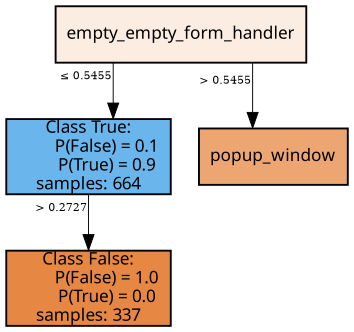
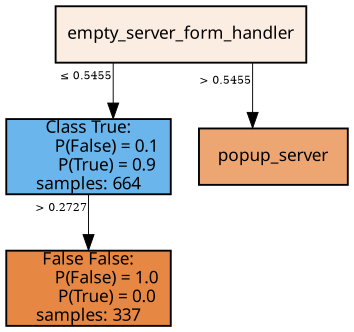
node "empty_empty_form_handler": label "empty_empty_form_handler" -> "empty_server_form_handler"
node "popup_window": label "popup_window" -> "popup_server"
node "Class False: P(False) = 1.0 P(True) = 0.0 samples: 337": label "Class False: P(False) = 1.0 P(True) = 0.0 samples: 337" -> "False False: P(False) = 1.0 P(True) = 0.0 samples: 337"
